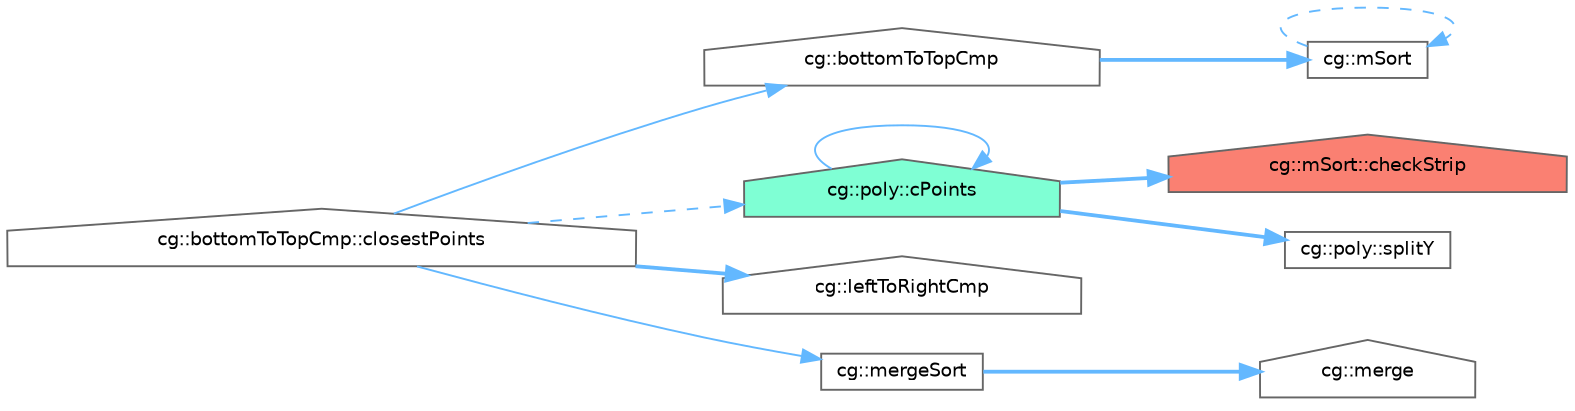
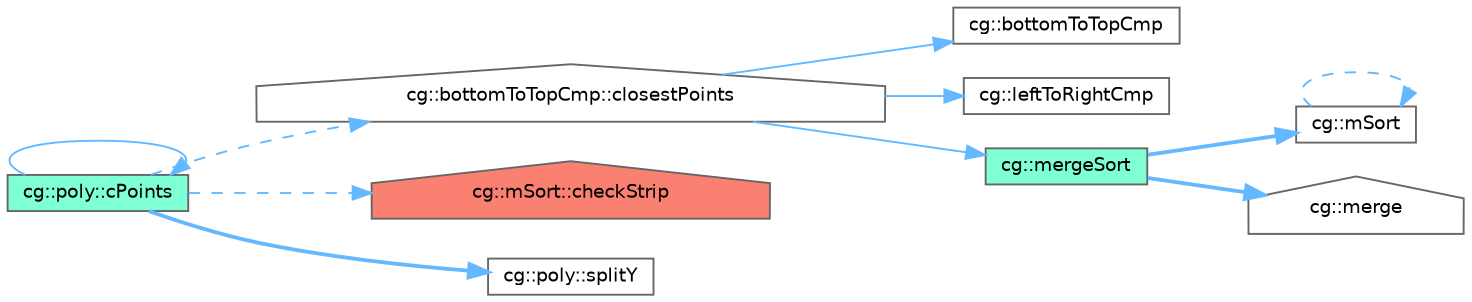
node "cg::bottomToTopCmp": shape house -> box
edge "cg::bottomToTopCmp" -> "cg::mSort": now "cg::mergeSort" -> "cg::mSort"
edge "cg::poly::cPoints" -> "cg::mSort::checkStrip": style bold -> dashed
node "cg::poly::cPoints": shape house -> box
edge "cg::bottomToTopCmp::closestPoints" -> "cg::poly::cPoints": reversed
edge "cg::bottomToTopCmp::closestPoints" -> "cg::leftToRightCmp": style bold -> solid
node "cg::leftToRightCmp": shape house -> box
node "cg::mergeSort": fillcolor white -> aquamarine
